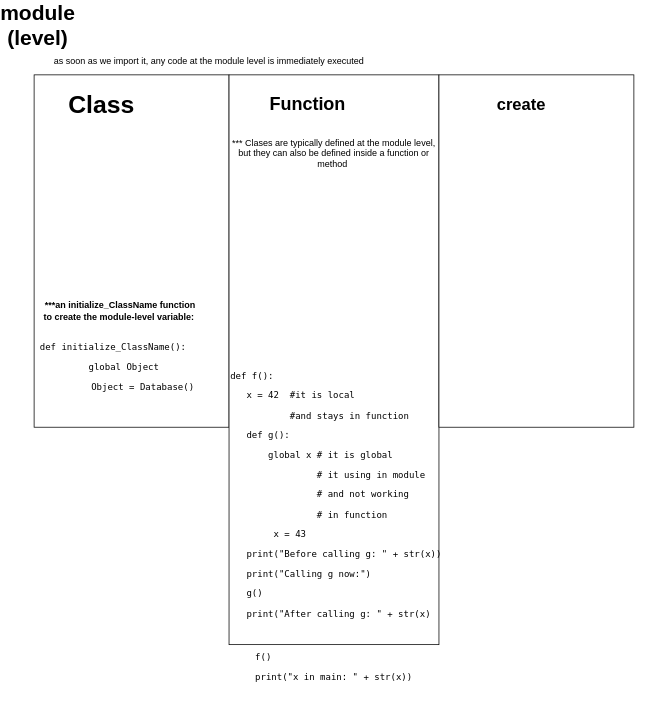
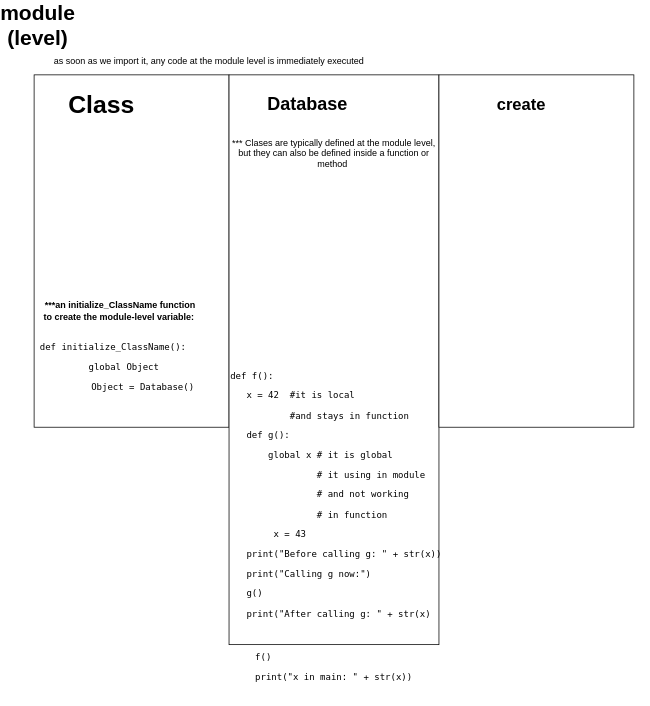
node "Function": label "Function" -> "Database"
